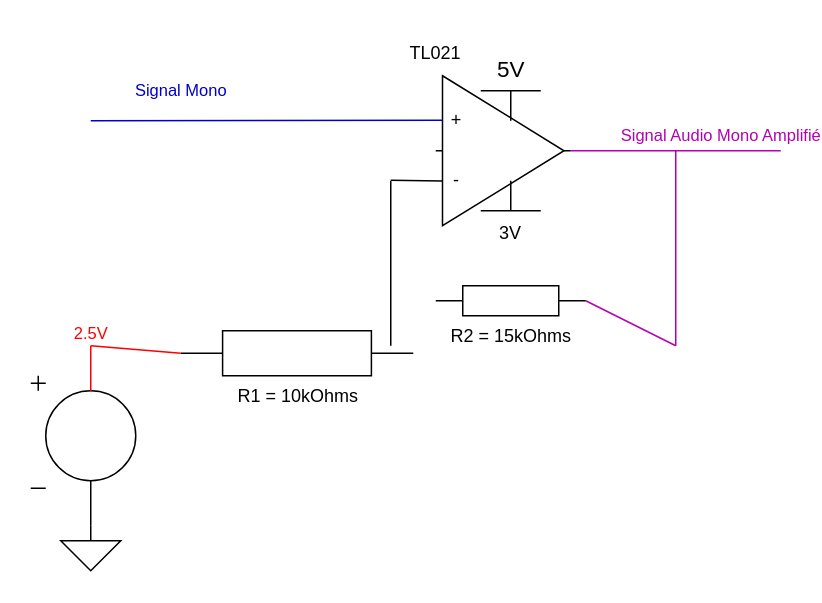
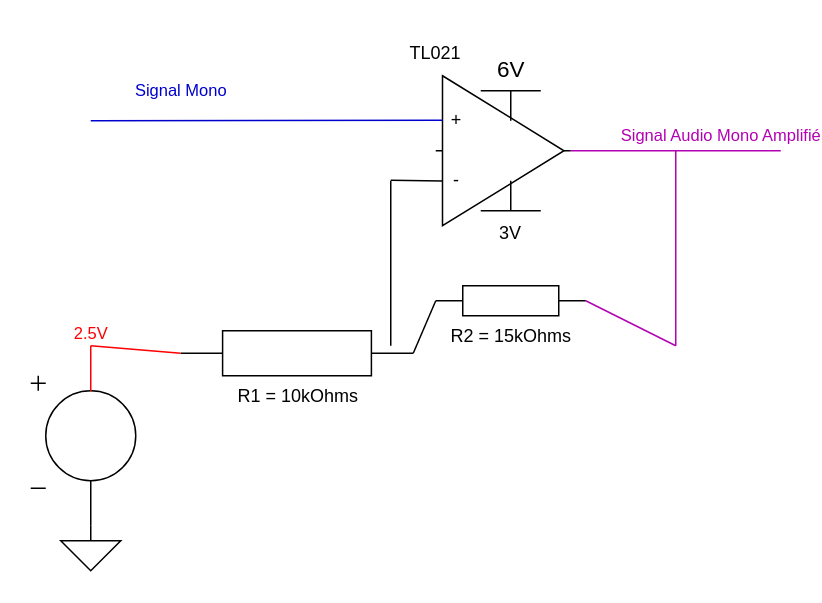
node "5V": label "5V" -> "6V"
edge "R2 = 15kOhms" -- "R1 = 10kOhms": added
